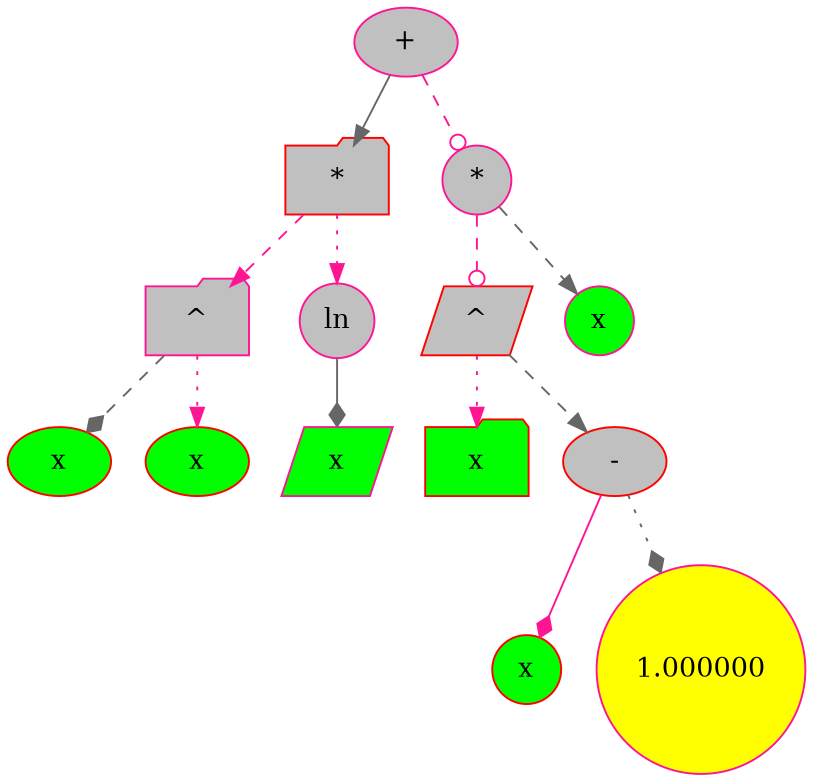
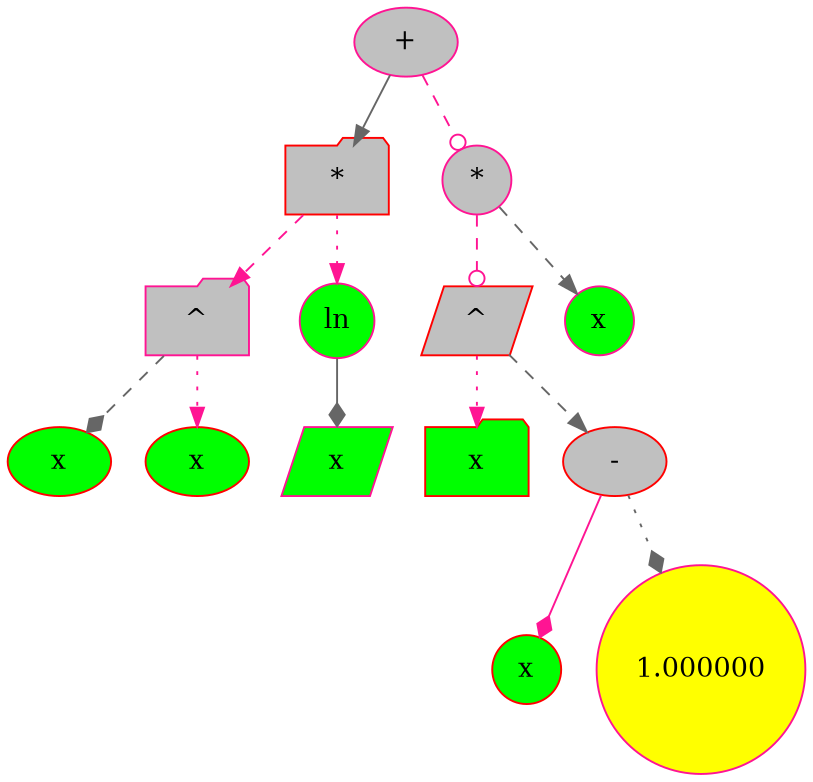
node "ln": fillcolor grey -> green
